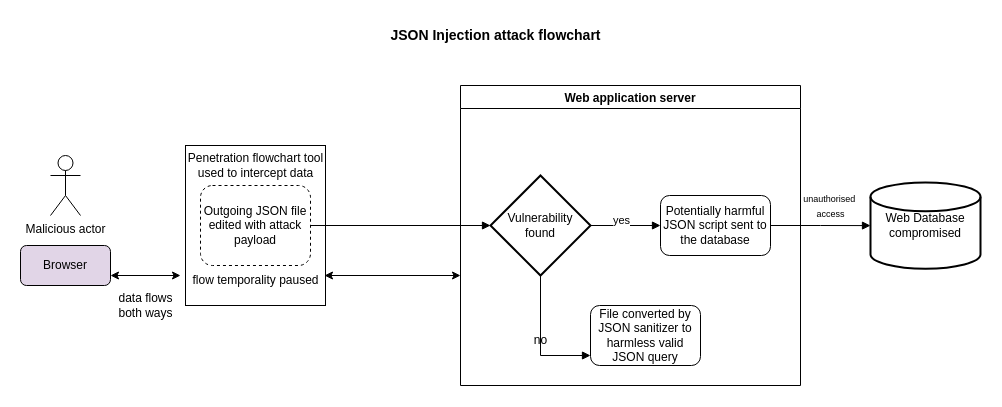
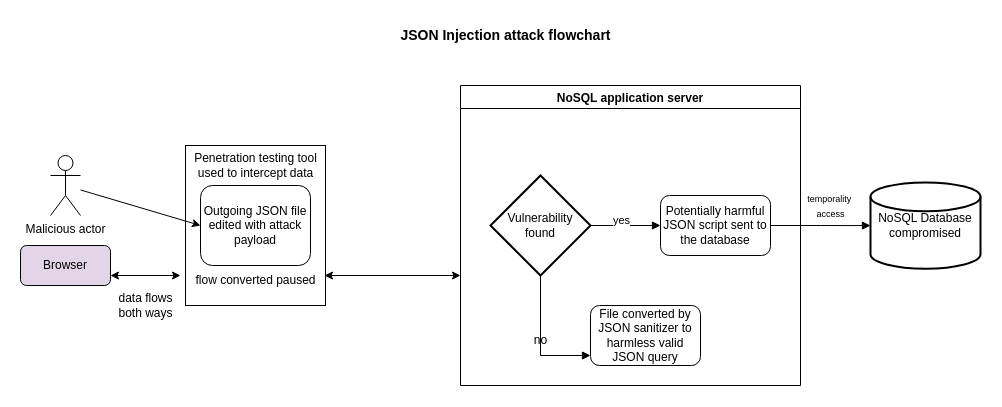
node "JSON Injection attack flowchart": moved (496, 36) -> (506, 36)
node "Web application server": label "Web application server" -> "NoSQL application server"
node "Penetration flowchart tool used to intercept data": label "Penetration flowchart tool used to intercept data" -> "Penetration testing tool used to intercept data"
node "unauthorised access": label "unauthorised access" -> "temporality access"
edge "Malicious actor" -> "Outgoing JSON file edited with attack payload": added
node "Outgoing JSON file edited with attack payload": style dashed -> solid
edge "Outgoing JSON file edited with attack payload" -> "Vulnerability found": removed
node "Web Database compromised": label "Web Database compromised" -> "NoSQL Database compromised"
node "flow temporality paused": label "flow temporality paused" -> "flow converted paused"
